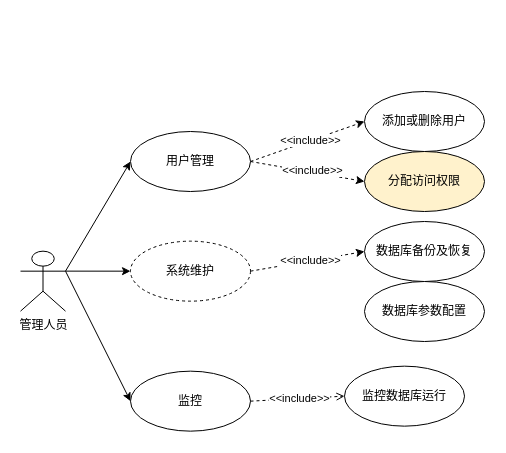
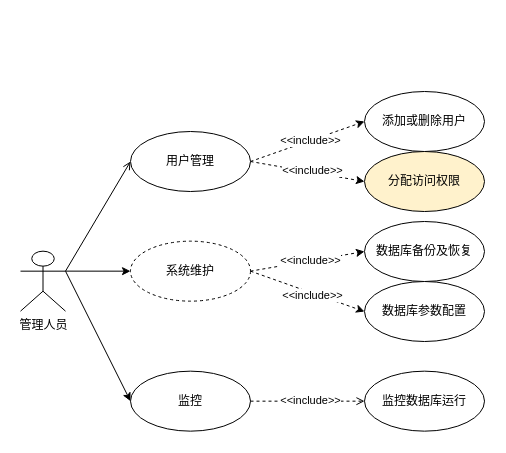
edge "管理人员" -> "用户管理": arrowhead classic -> open
edge "系统维护" -> "数据库参数配置": added, label "<<include>>"
node "监控数据库运行": moved (405, 396) -> (425, 401)
